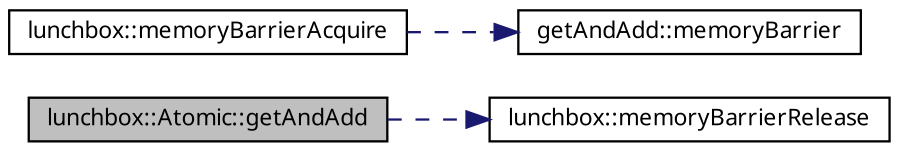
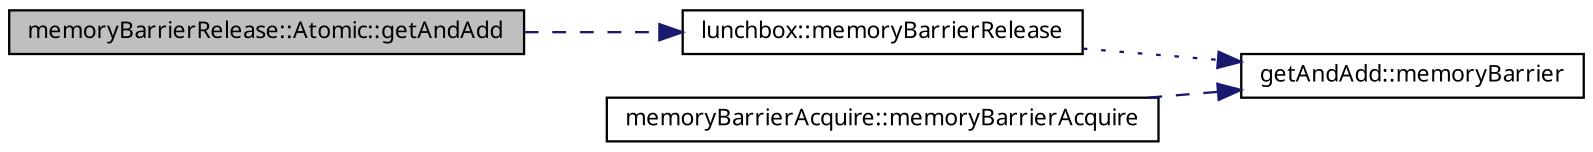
node "lunchbox::memoryBarrierAcquire": label "lunchbox::memoryBarrierAcquire" -> "memoryBarrierAcquire::memoryBarrierAcquire"
edge "lunchbox::memoryBarrierRelease" -> "getAndAdd::memoryBarrier": added
node "lunchbox::Atomic::getAndAdd": label "lunchbox::Atomic::getAndAdd" -> "memoryBarrierRelease::Atomic::getAndAdd"
